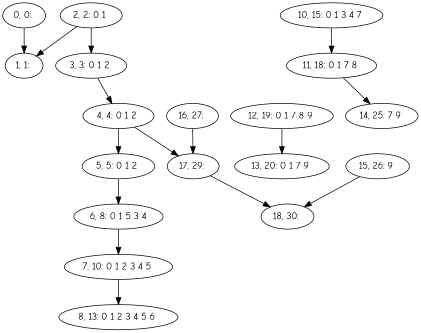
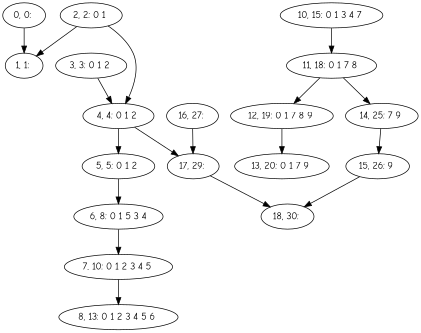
edge "2, 2: 0 1" -> "3, 3: 0 1 2": now "2, 2: 0 1" -> "4, 4: 0 1 2"
edge "11, 18: 0 1 7 8" -> "12, 19: 0 1 7 8 9": added
edge "14, 25: 7 9" -> "15, 26: 9": added
